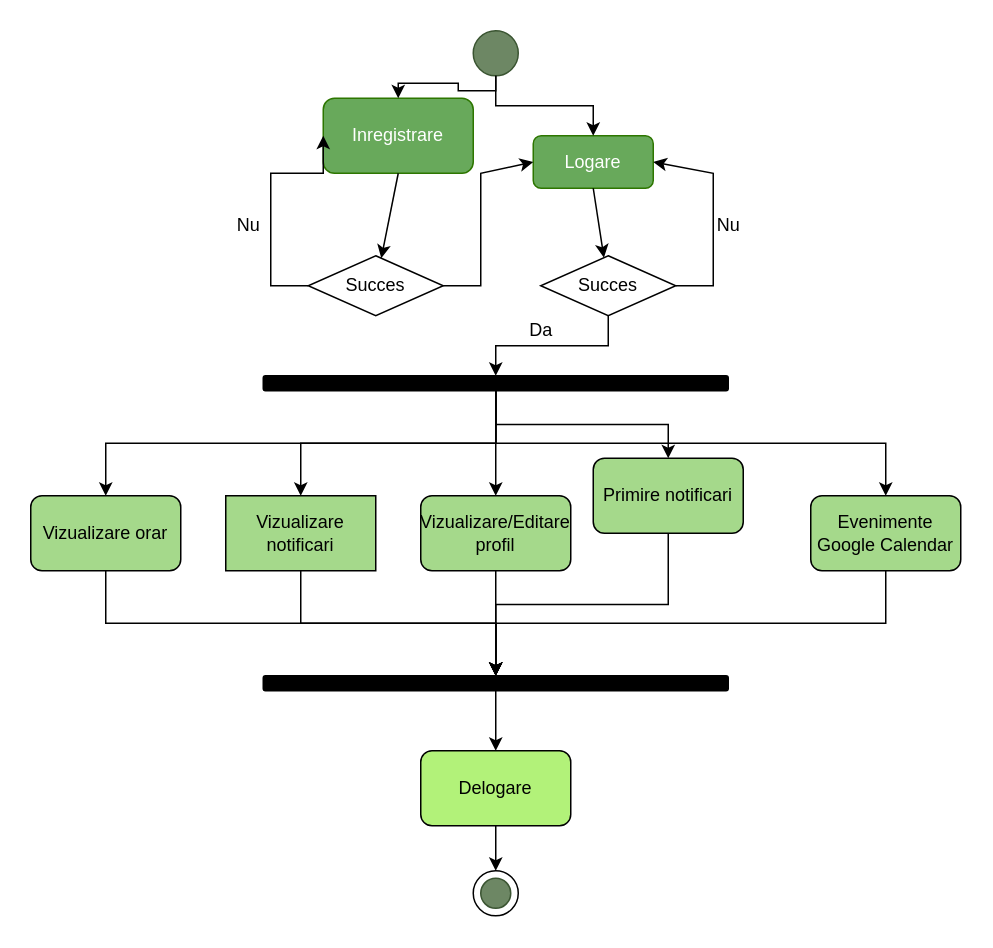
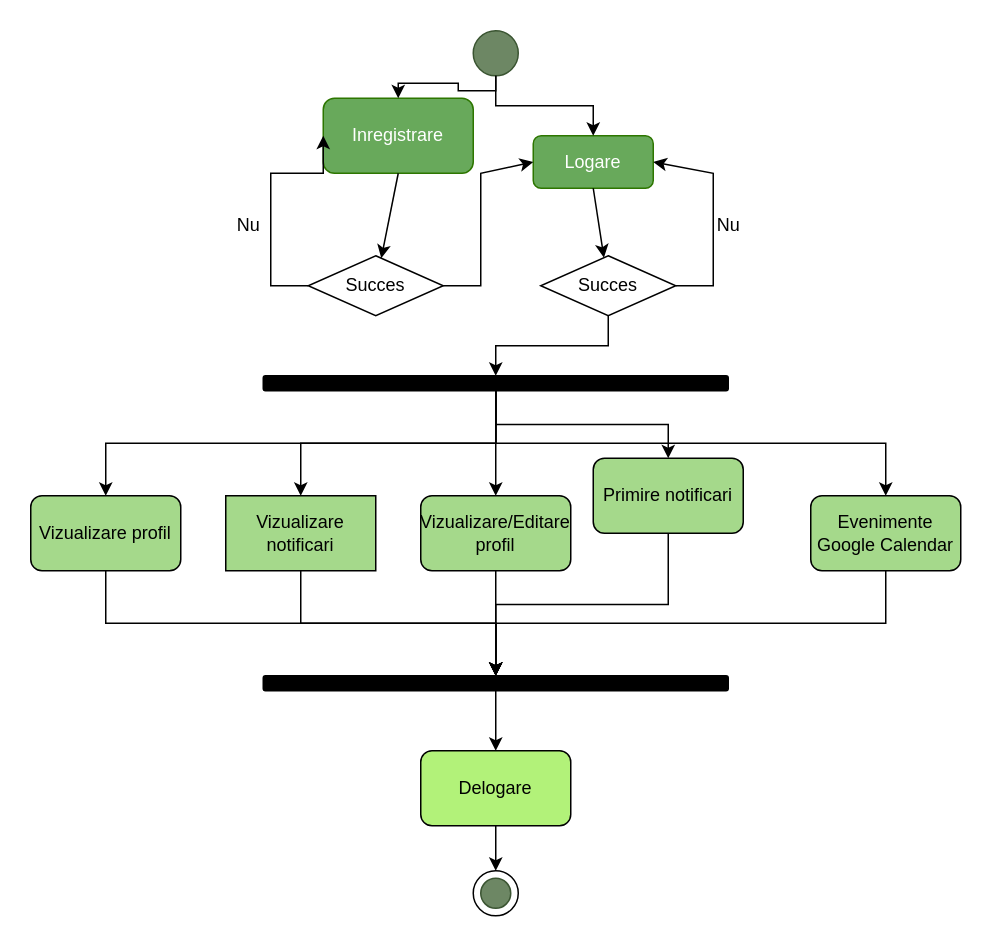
node "Da": removed
node "Vizualizare orar": label "Vizualizare orar" -> "Vizualizare profil"
